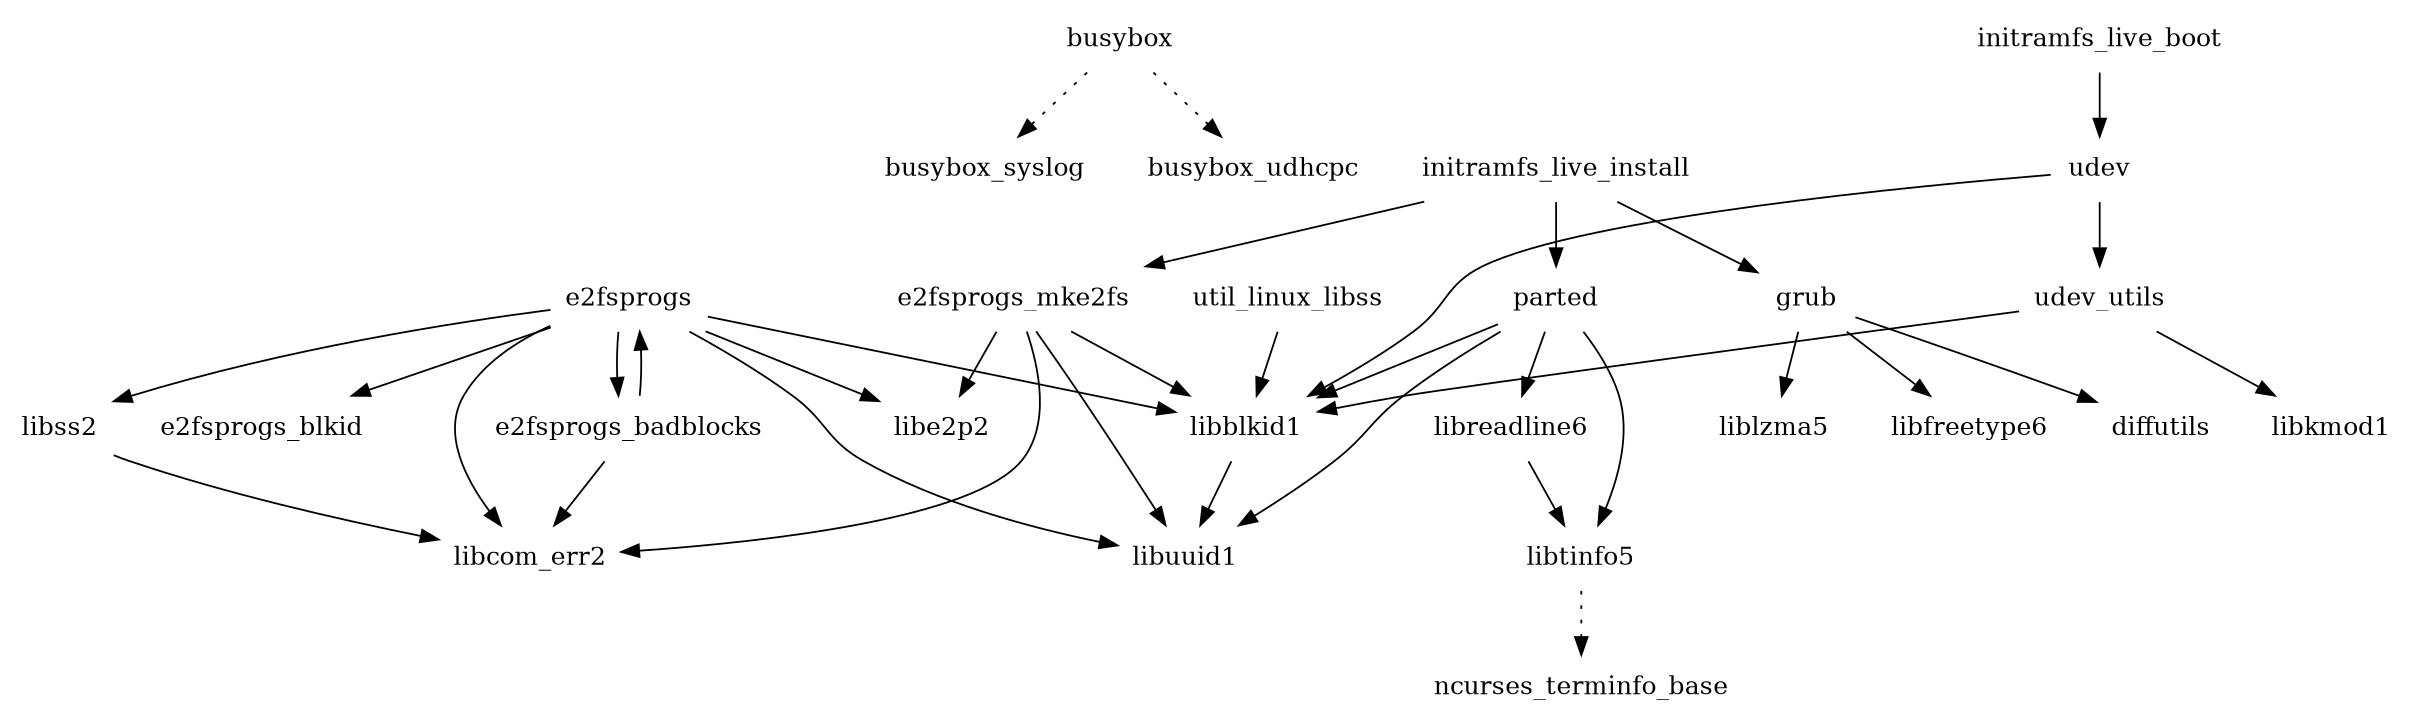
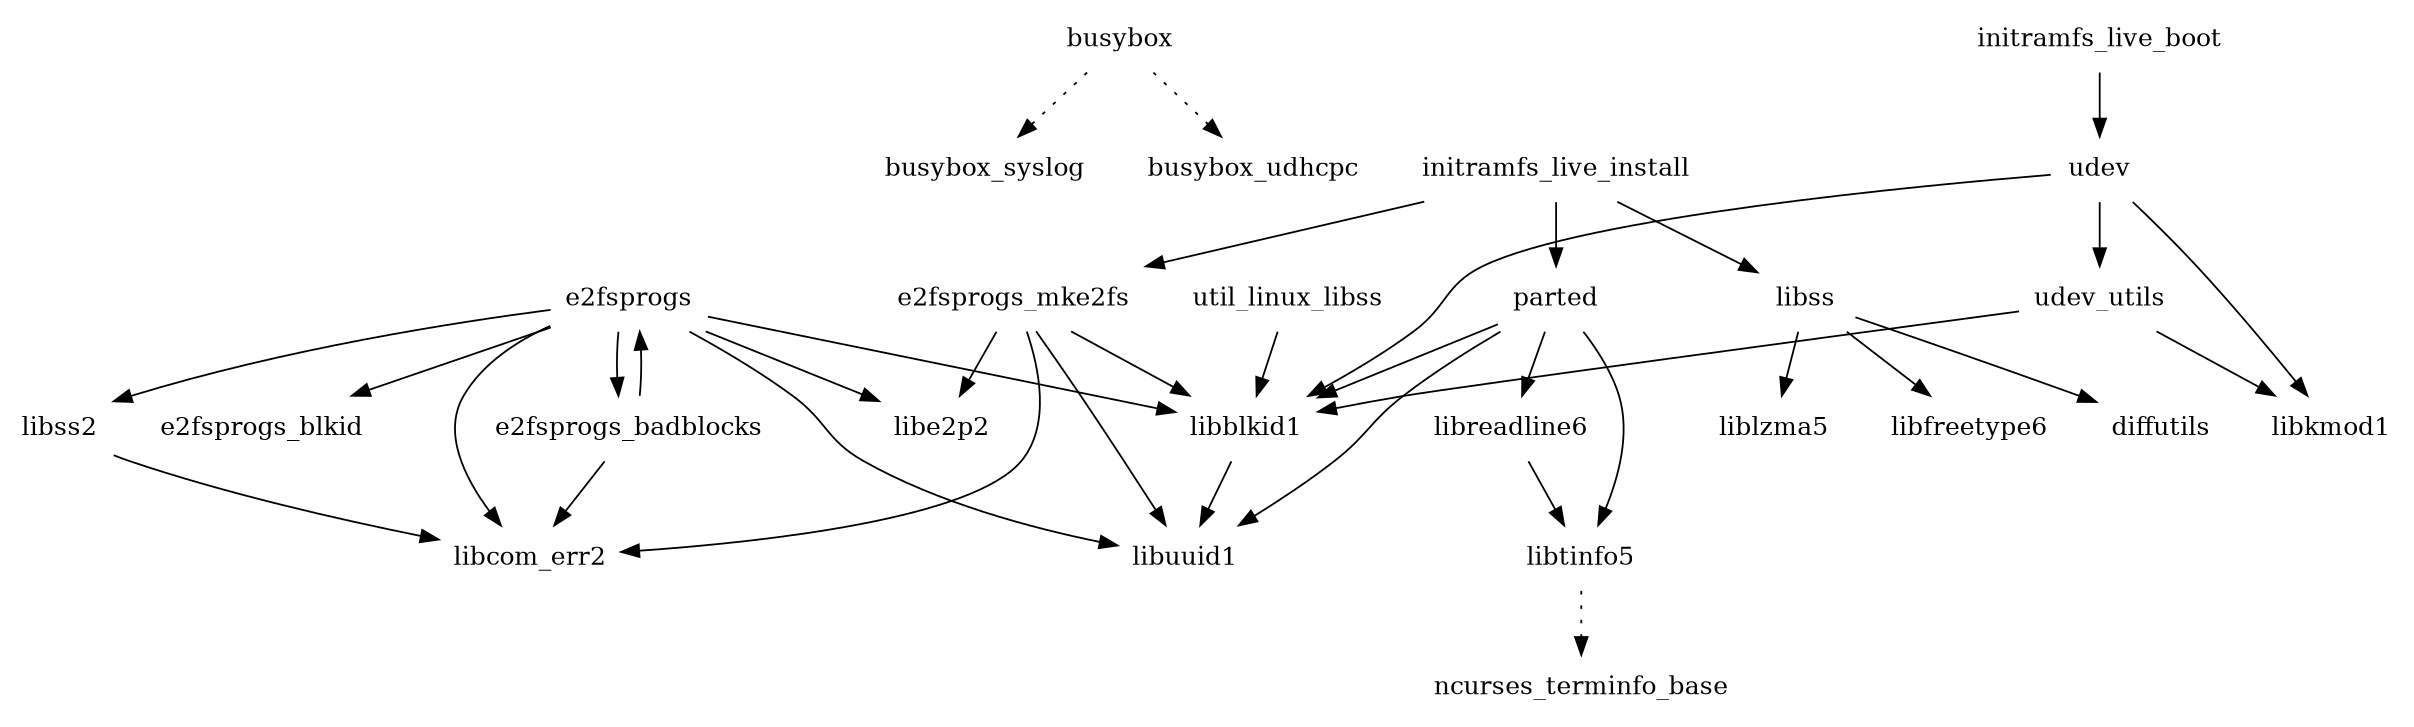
edge "udev" -> "libkmod1": added
node "grub": label "grub" -> "libss"
